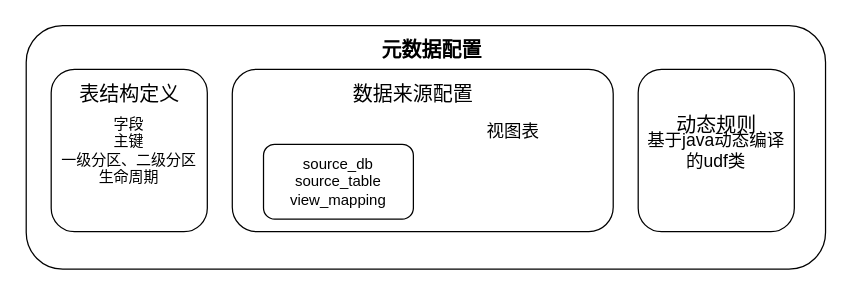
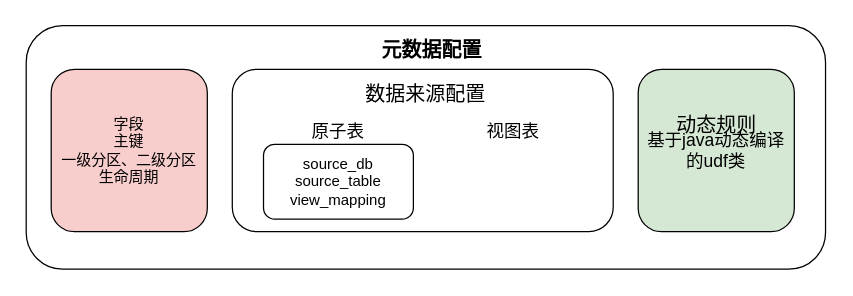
node "表结构定义": removed
node "数据来源配置": moved (413, 94) -> (426, 94)
node "原子表": added
node "字段 主键 一级分区、二级分区 生命周期": fillcolor #ffffff -> #f8cecc
node "基于java动态编译的udf类": fillcolor #ffffff -> #d5e8d4
